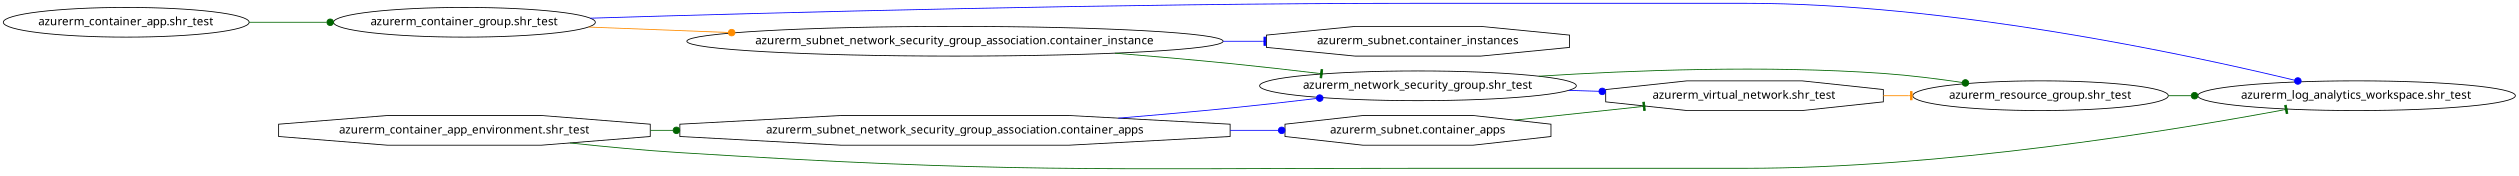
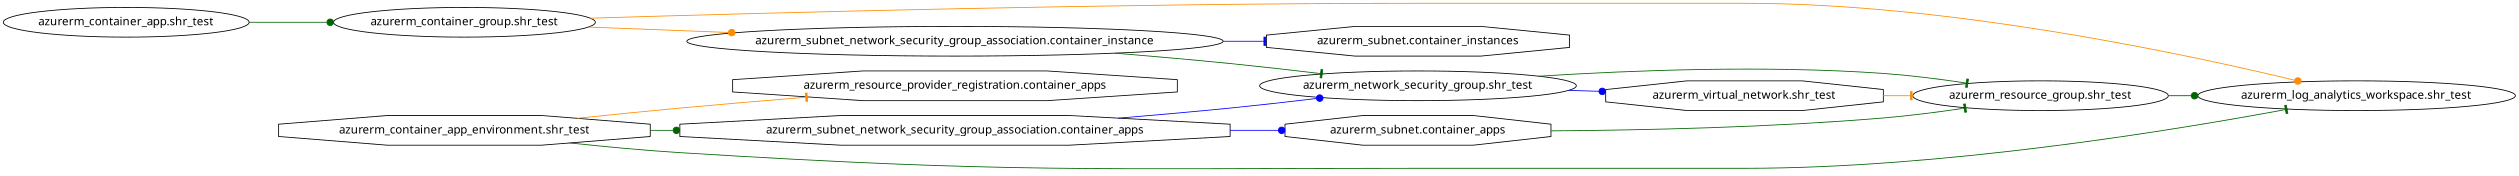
edge "azurerm_container_group.shr_test" -> "azurerm_log_analytics_workspace.shr_test": color blue -> darkorange
edge "azurerm_network_security_group.shr_test" -> "azurerm_resource_group.shr_test": arrowhead dot -> tee
node "azurerm_resource_provider_registration.container_apps": added
edge "azurerm_subnet.container_apps" -> "azurerm_virtual_network.shr_test": now "azurerm_subnet.container_apps" -> "azurerm_resource_group.shr_test"
